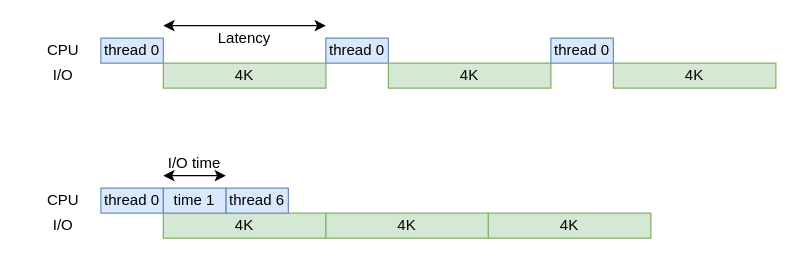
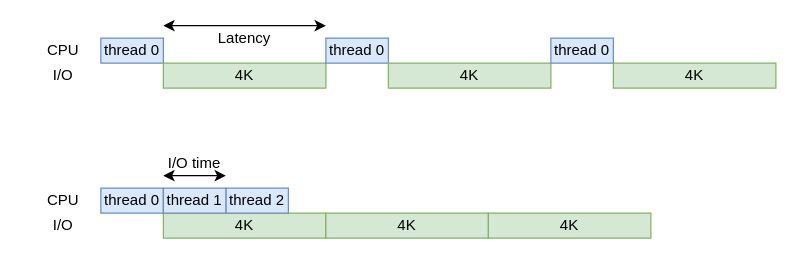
node "time 1": label "time 1" -> "thread 1"
node "thread 6": label "thread 6" -> "thread 2"
